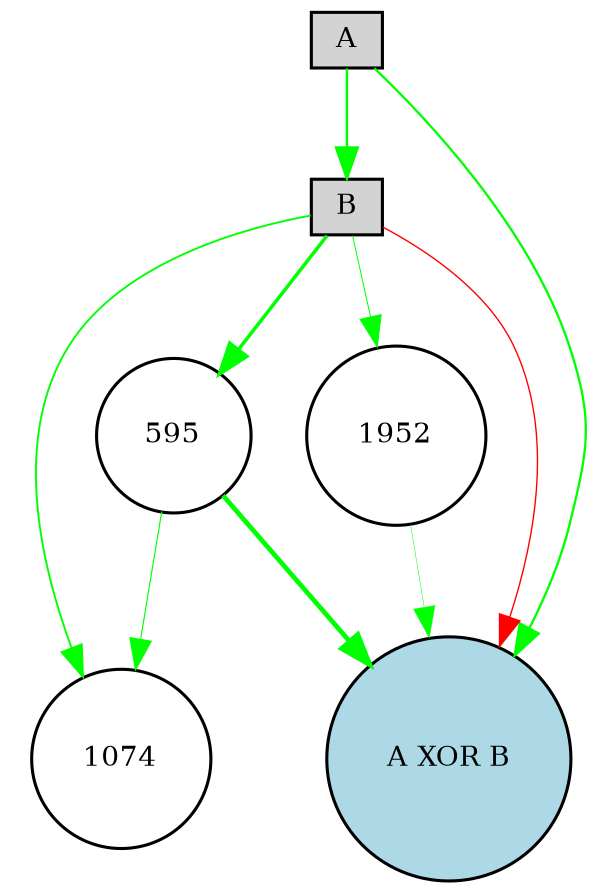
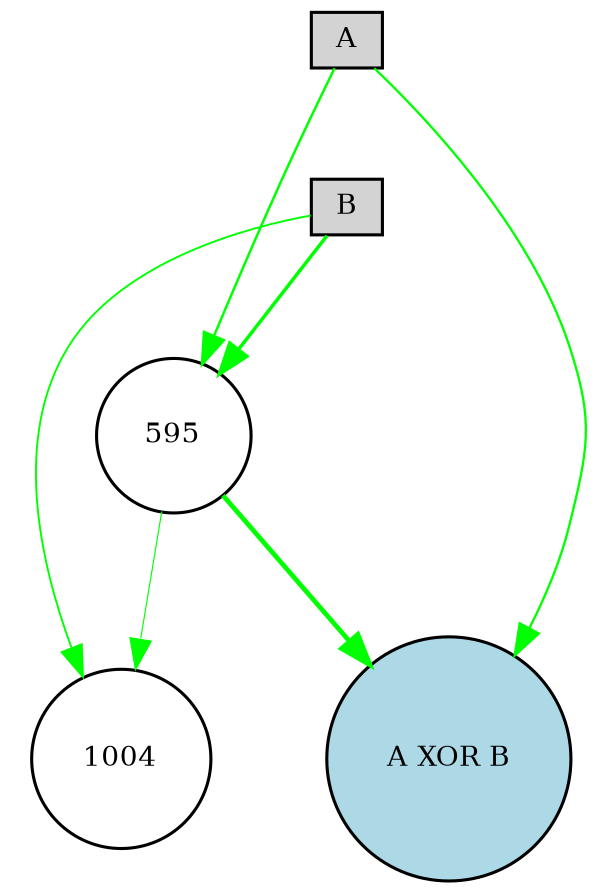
edge "A" -> "B": now "A" -> "595"
edge "B" -> "A XOR B": removed
node "1952": removed
node "1074": label "1074" -> "1004"
